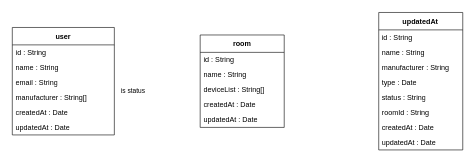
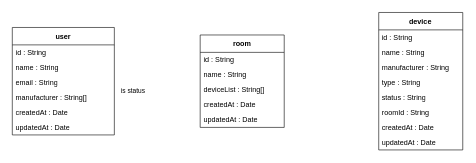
node "updatedAt": label "updatedAt" -> "device"
node "type : Date": label "type : Date" -> "type : String"
